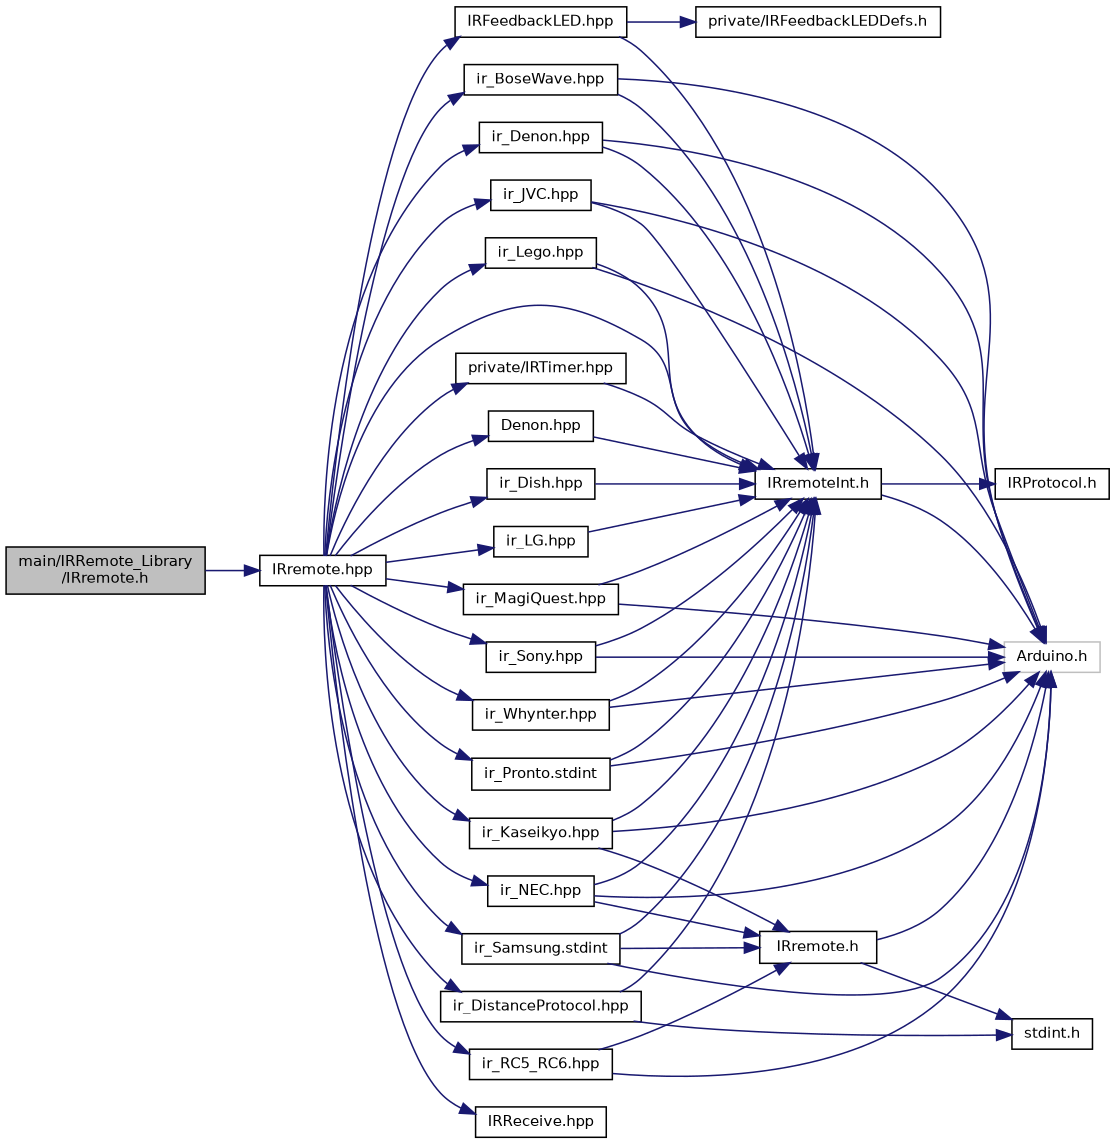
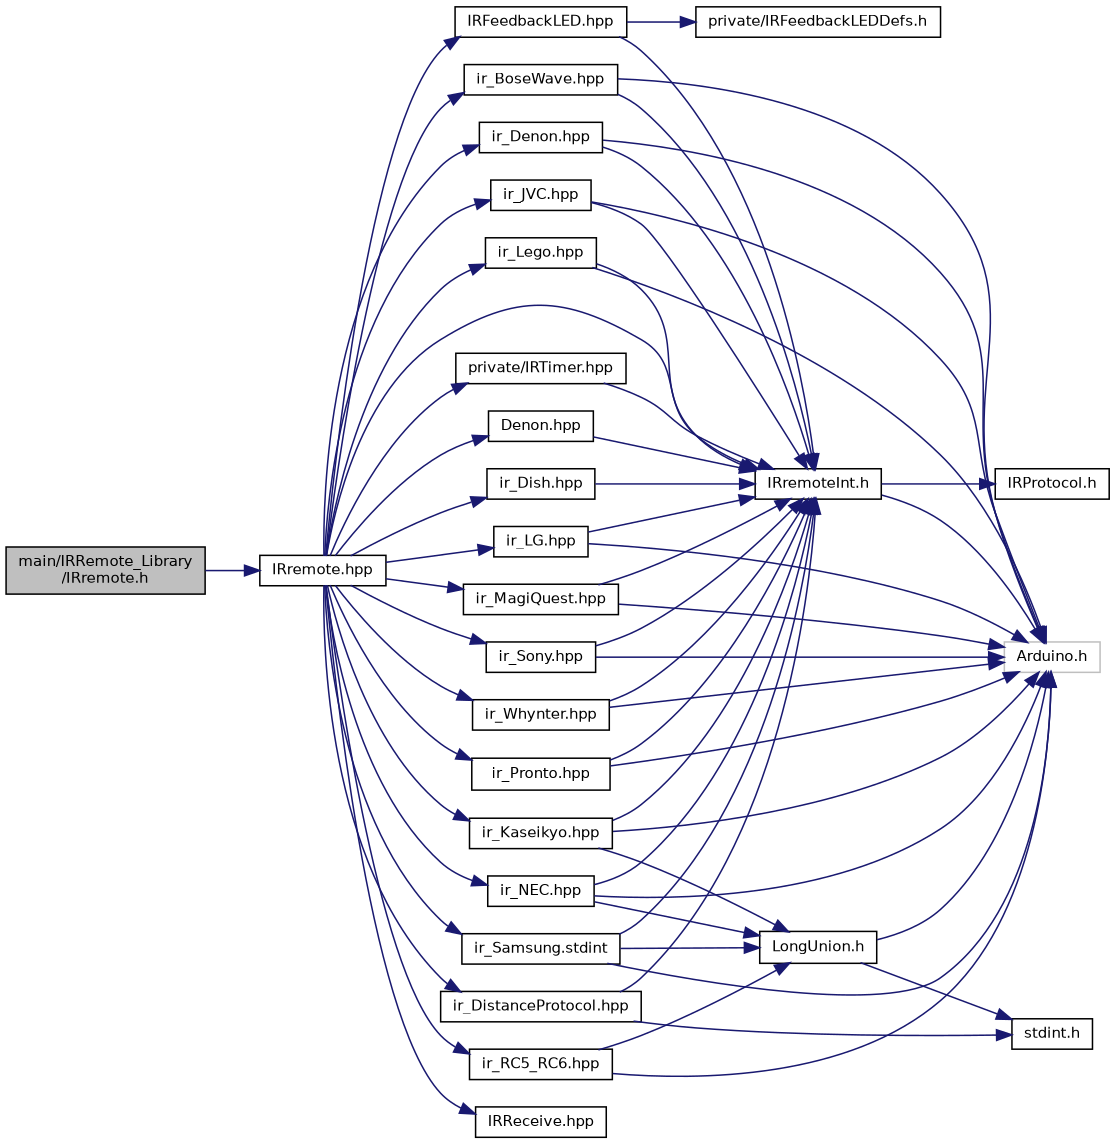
edge "ir_LG.hpp" -> "Arduino.h": added
node "ir_Pronto.stdint": label "ir_Pronto.stdint" -> "ir_Pronto.hpp"
node "IRremote.h": label "IRremote.h" -> "LongUnion.h"
